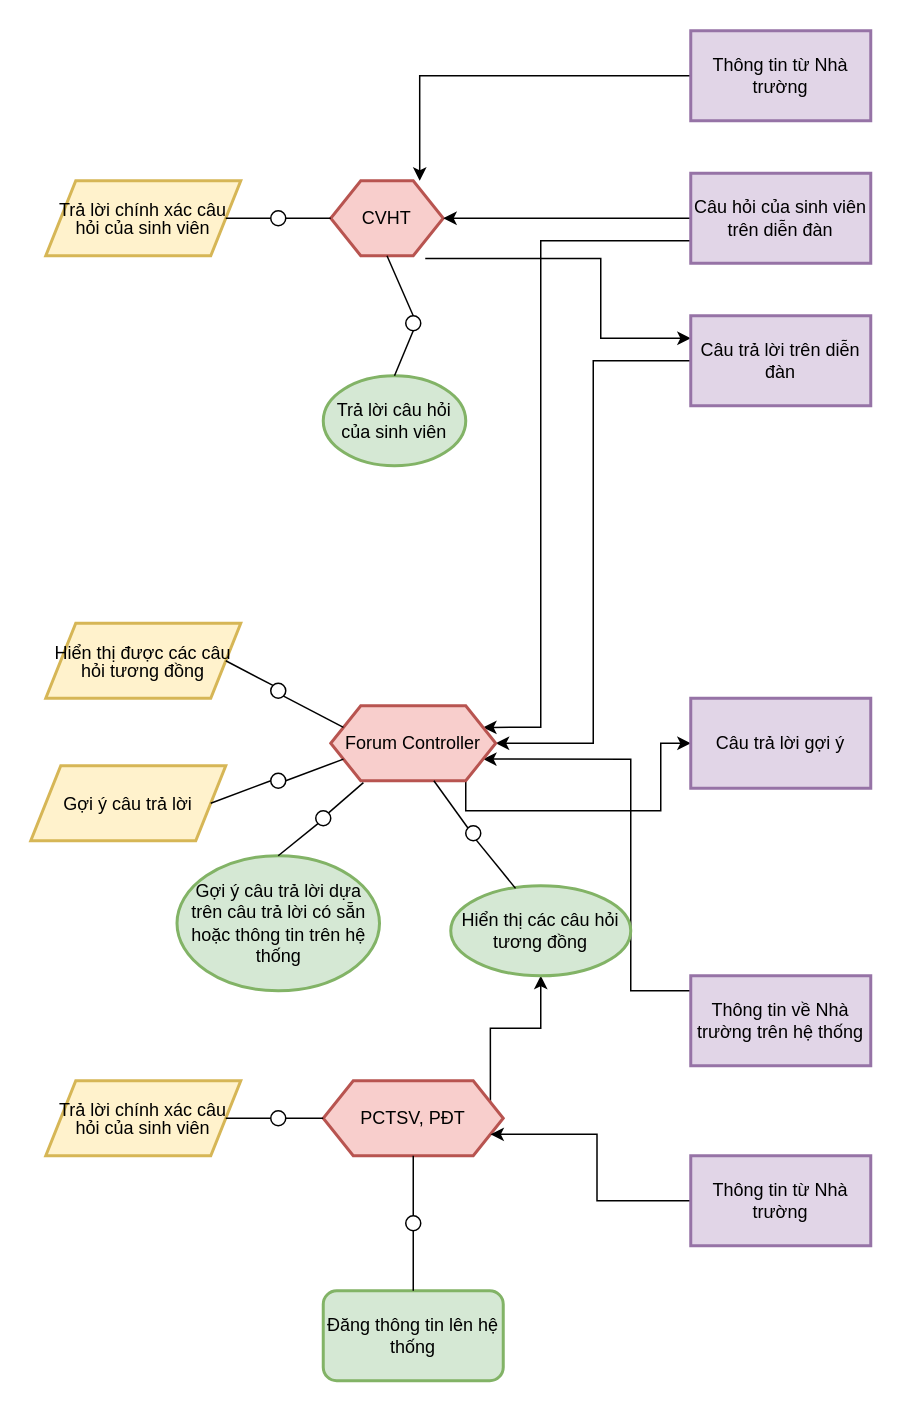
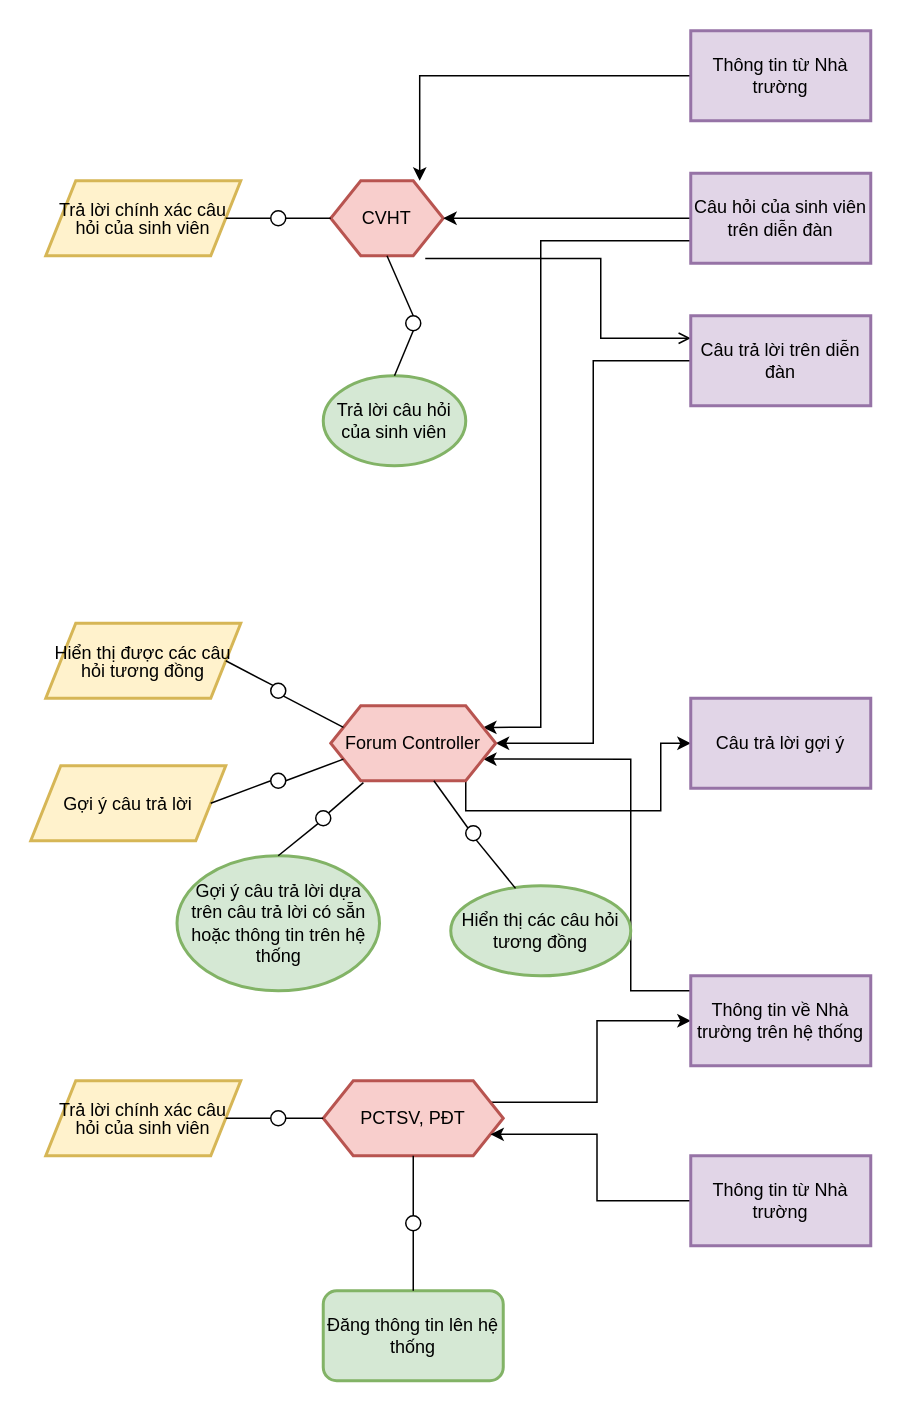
edge "CVHT" -> "Câu trả lời trên diễn đàn": arrowhead classic -> open
edge "PCTSV, PĐT" -> "Hiển thị các câu hỏi tương đồng": now "PCTSV, PĐT" -> "Thông tin về Nhà trường trên hệ thống"
